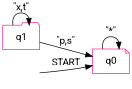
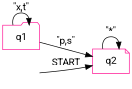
node "q0": label "q0" -> "q2"
